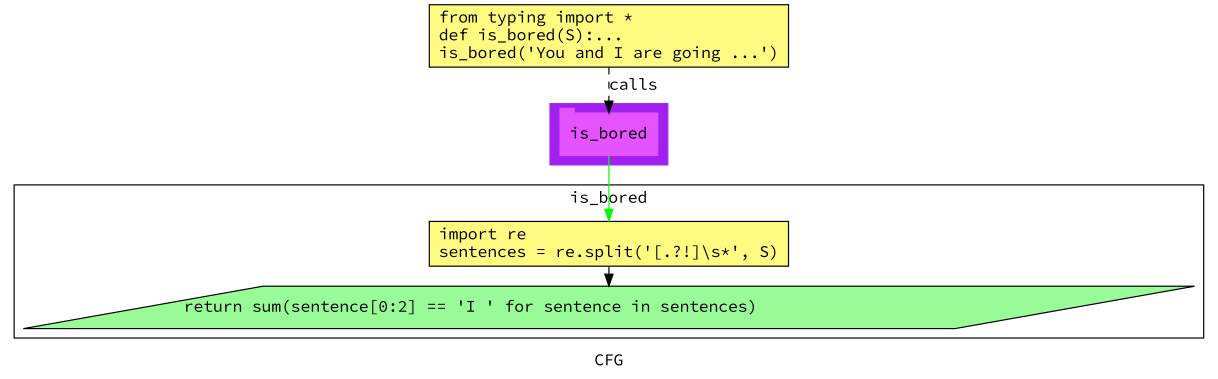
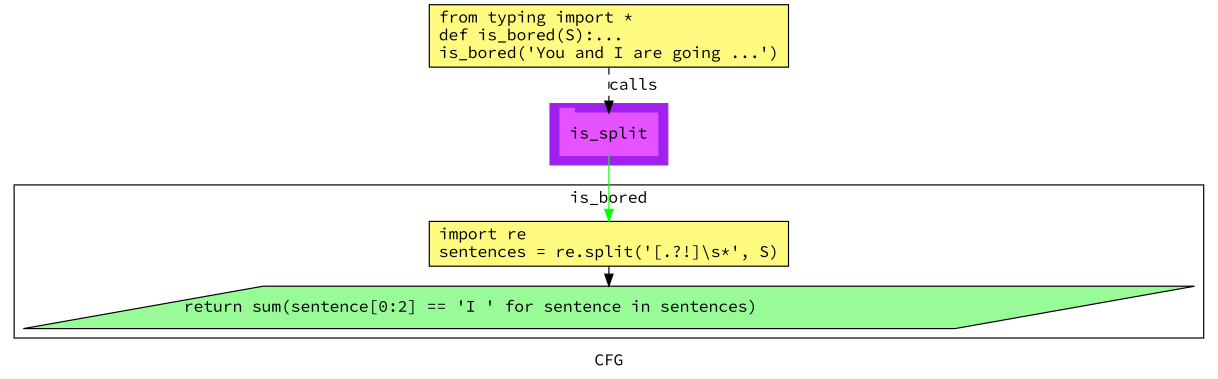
node "is_bored": label "is_bored" -> "is_split"
